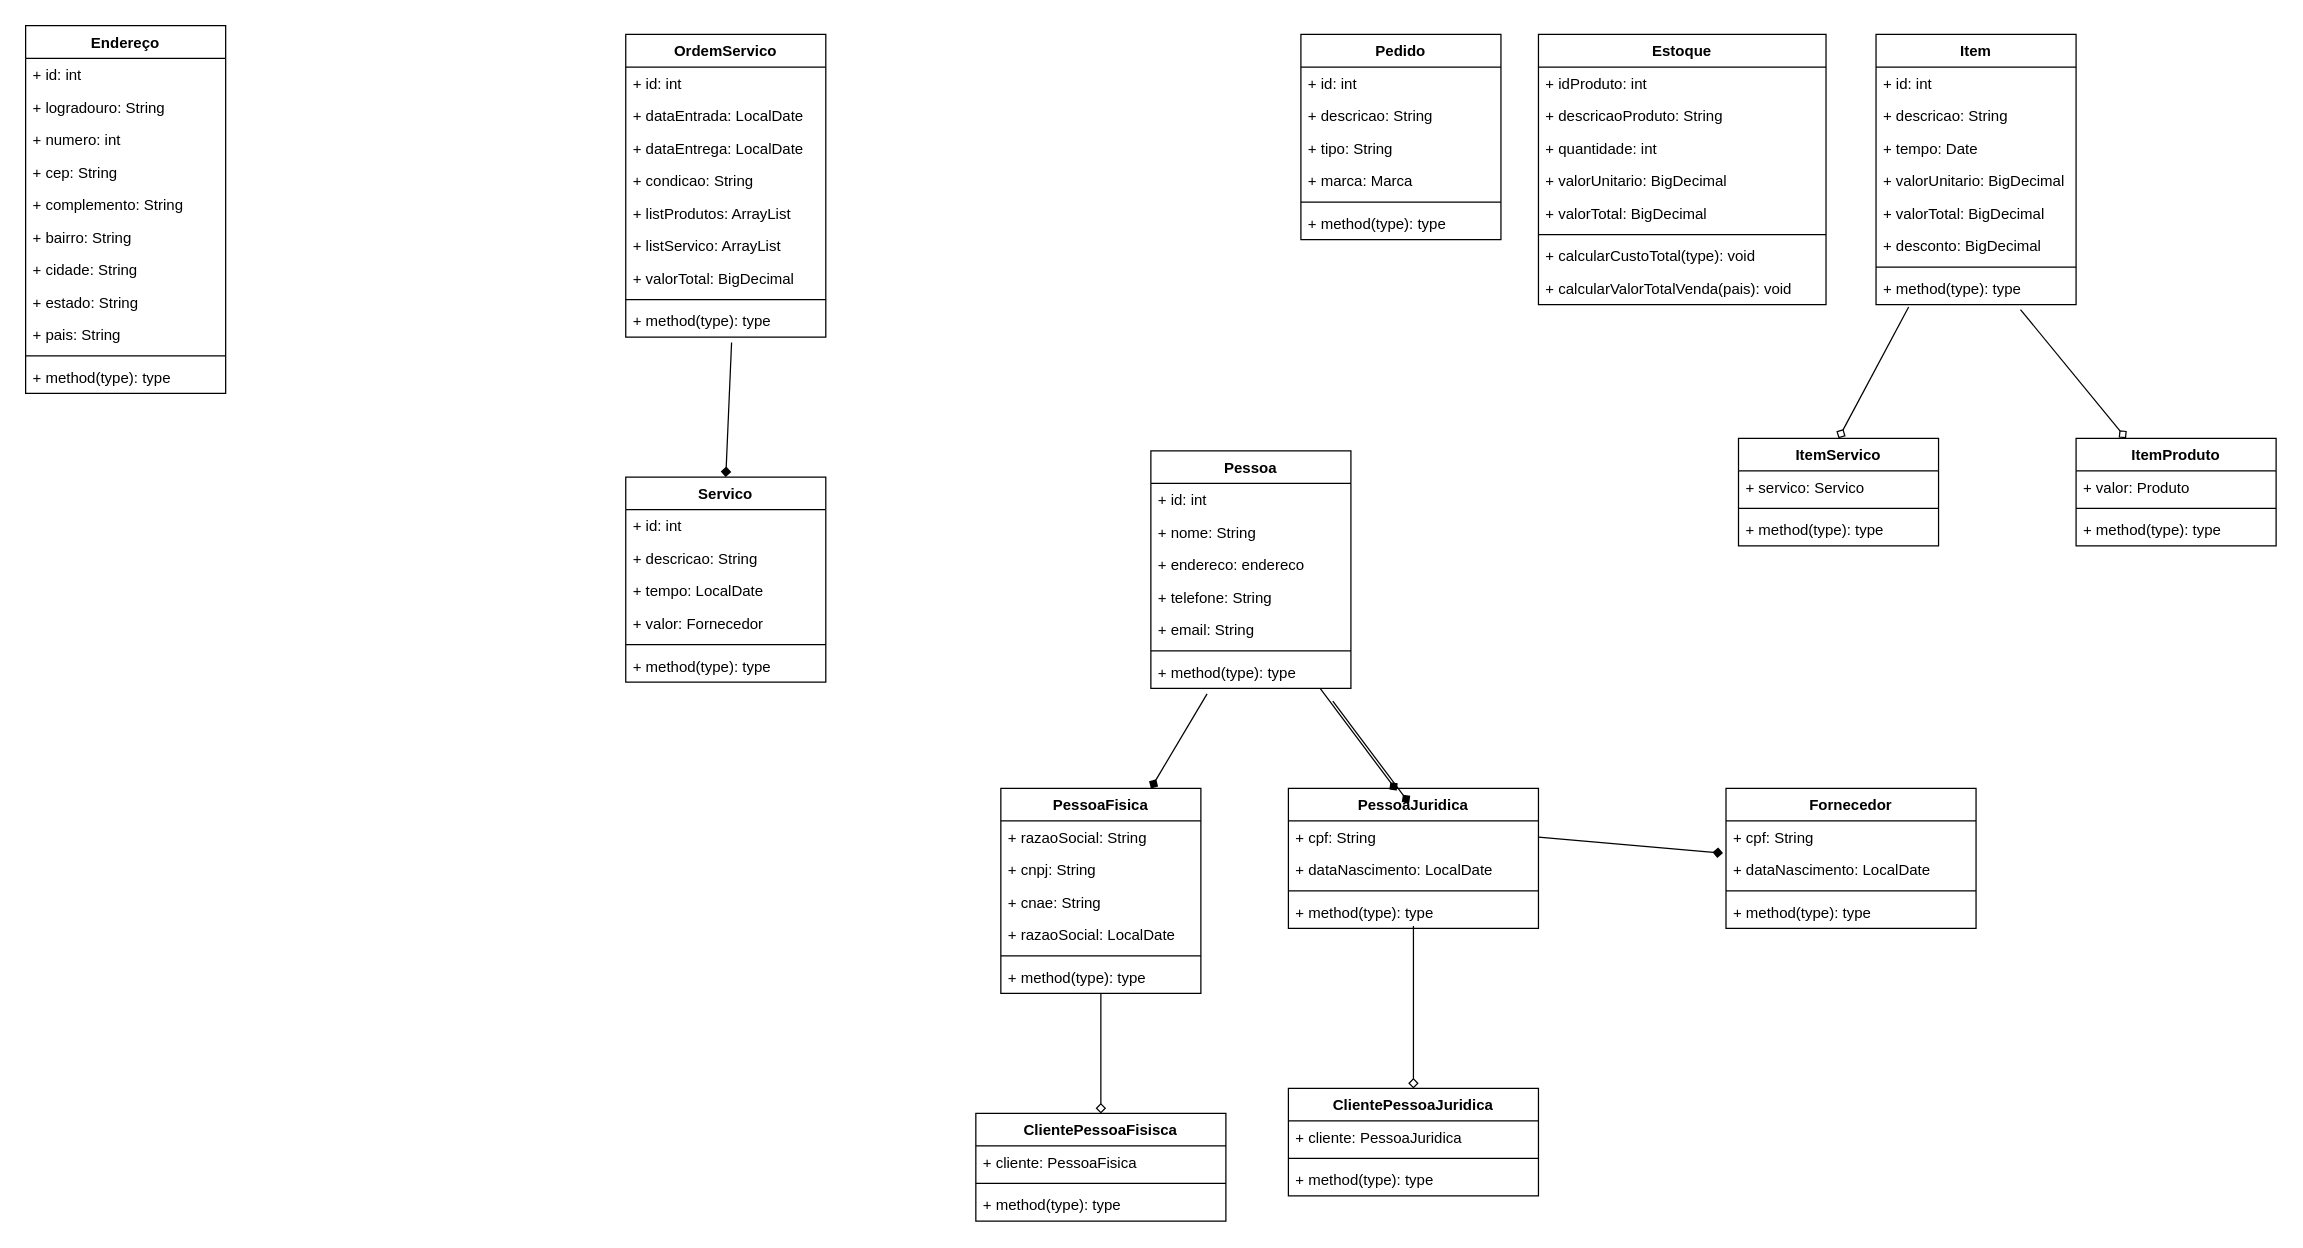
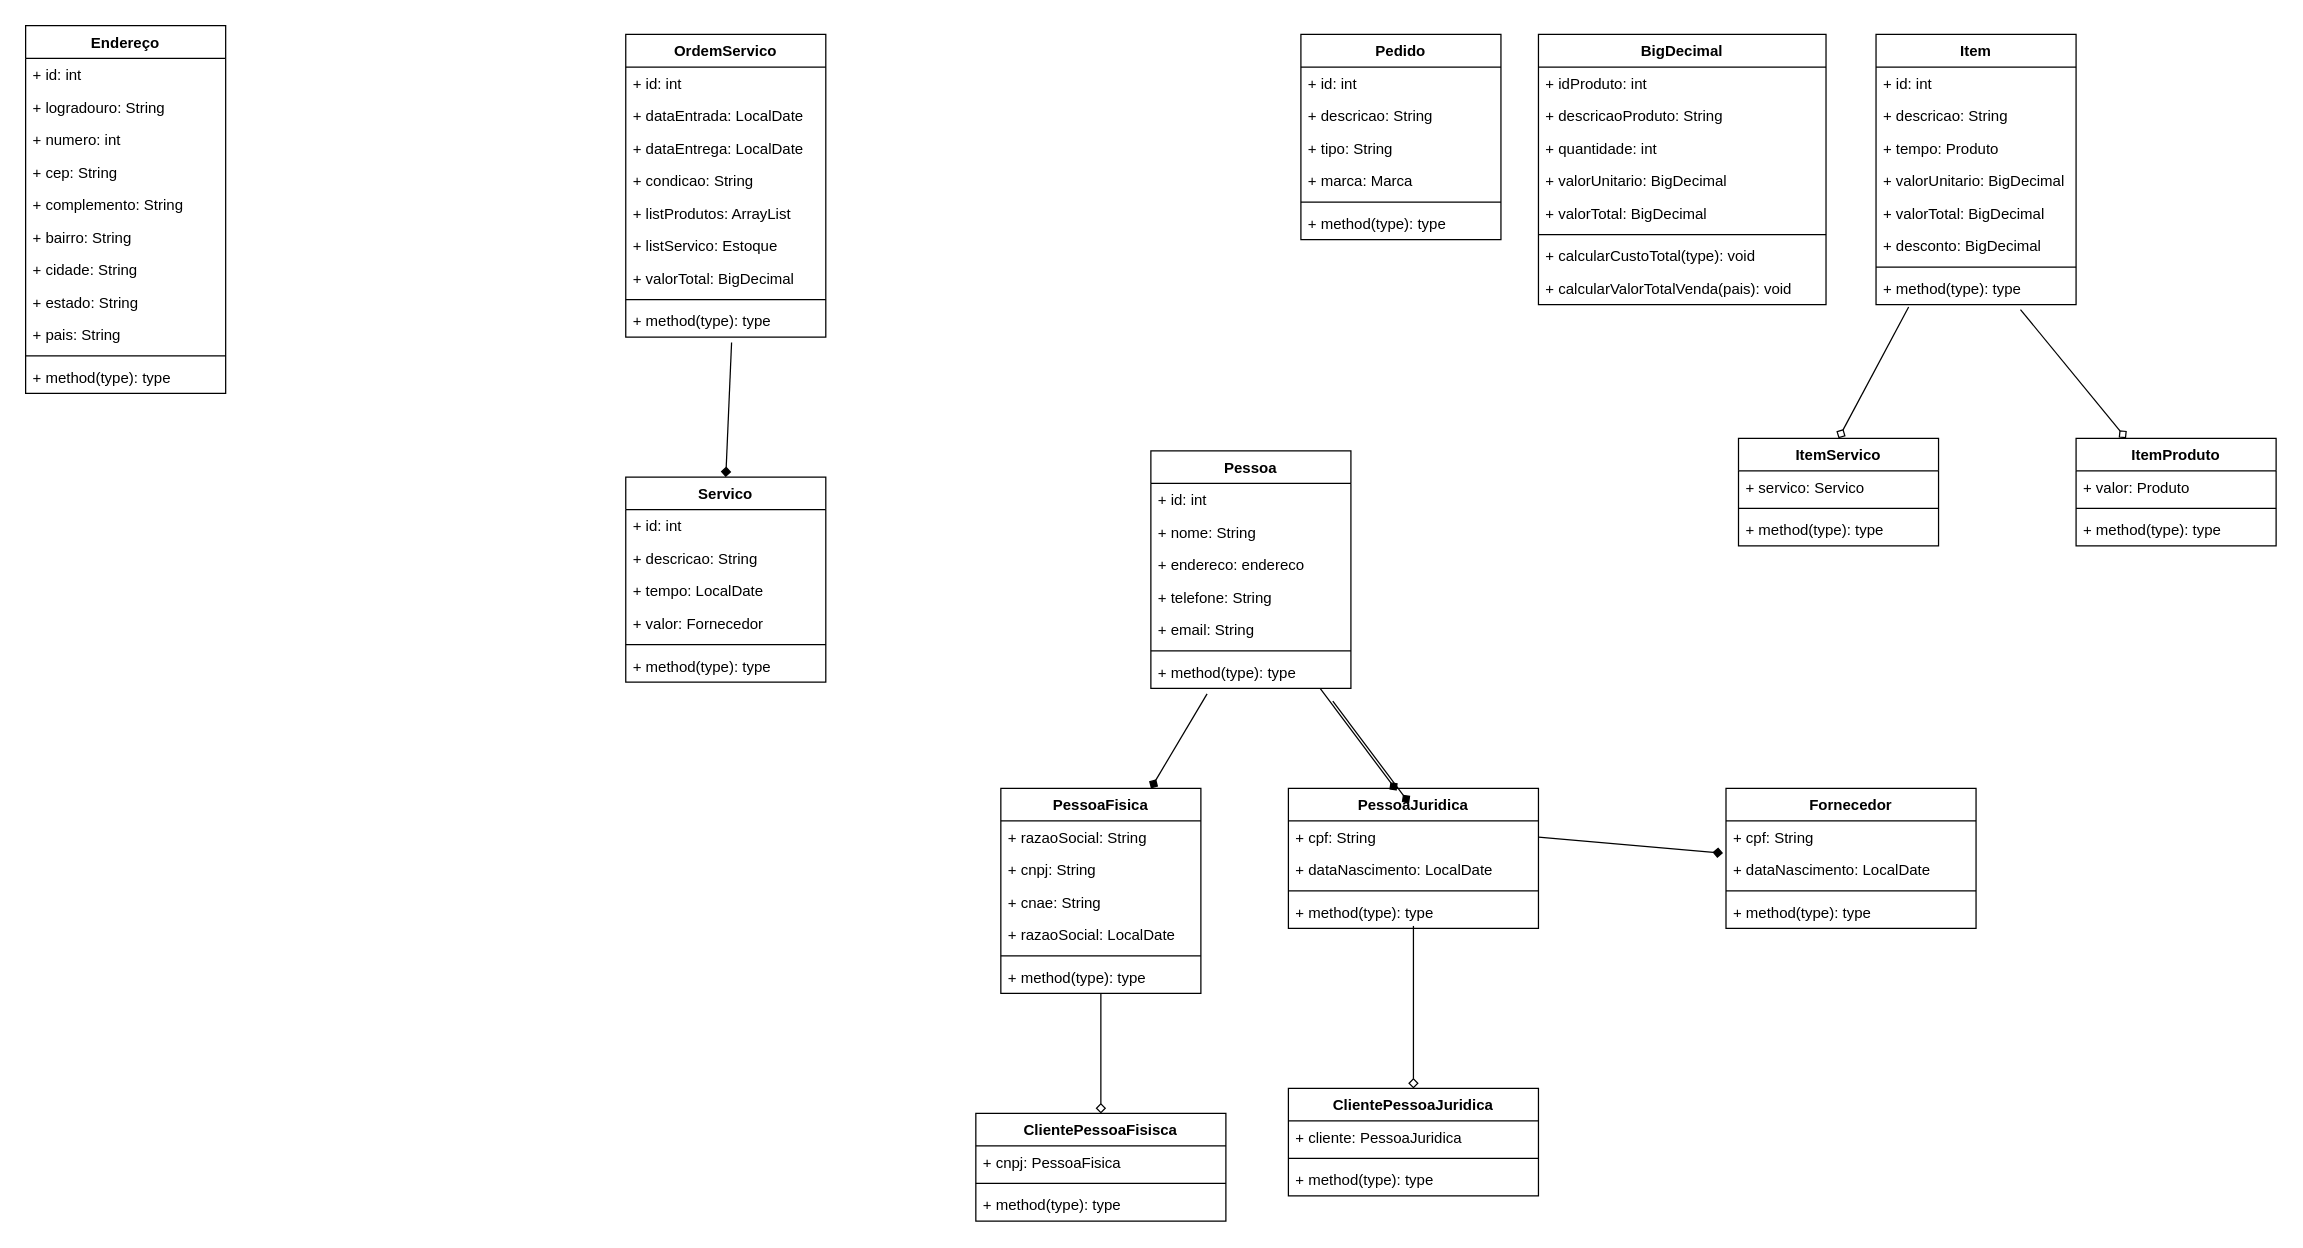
node "Estoque": label "Estoque" -> "BigDecimal"
node "+ tempo: Date": label "+ tempo: Date" -> "+ tempo: Produto"
node "+ listServico: ArrayList": label "+ listServico: ArrayList" -> "+ listServico: Estoque"
node "+ cliente: PessoaFisica": label "+ cliente: PessoaFisica" -> "+ cnpj: PessoaFisica"
